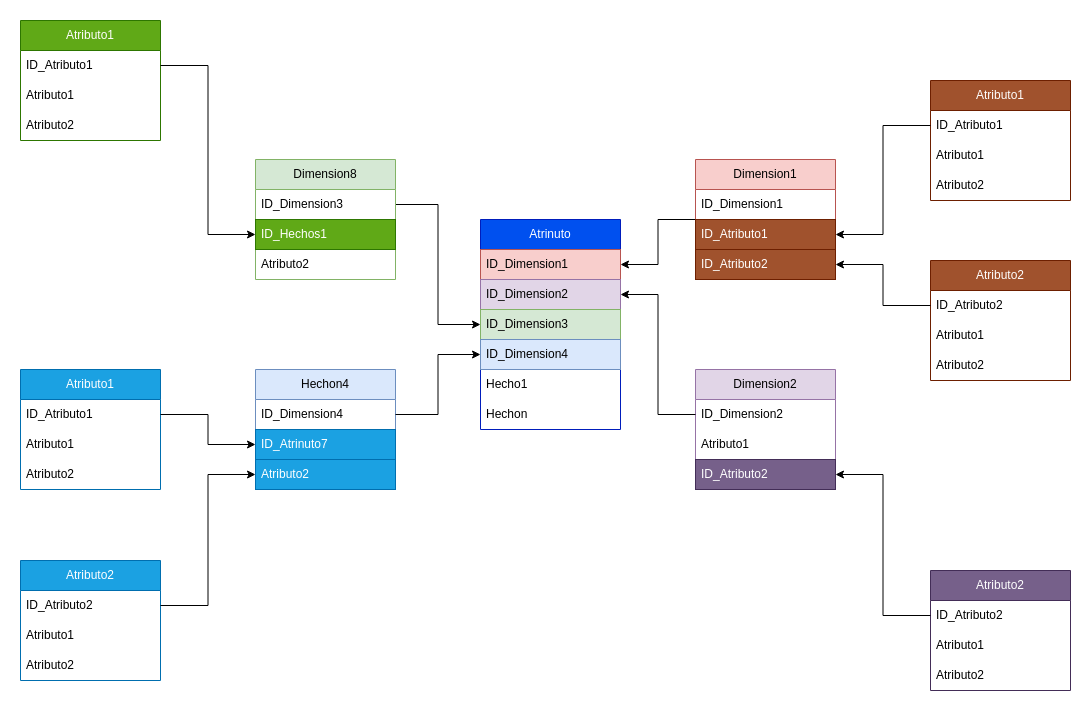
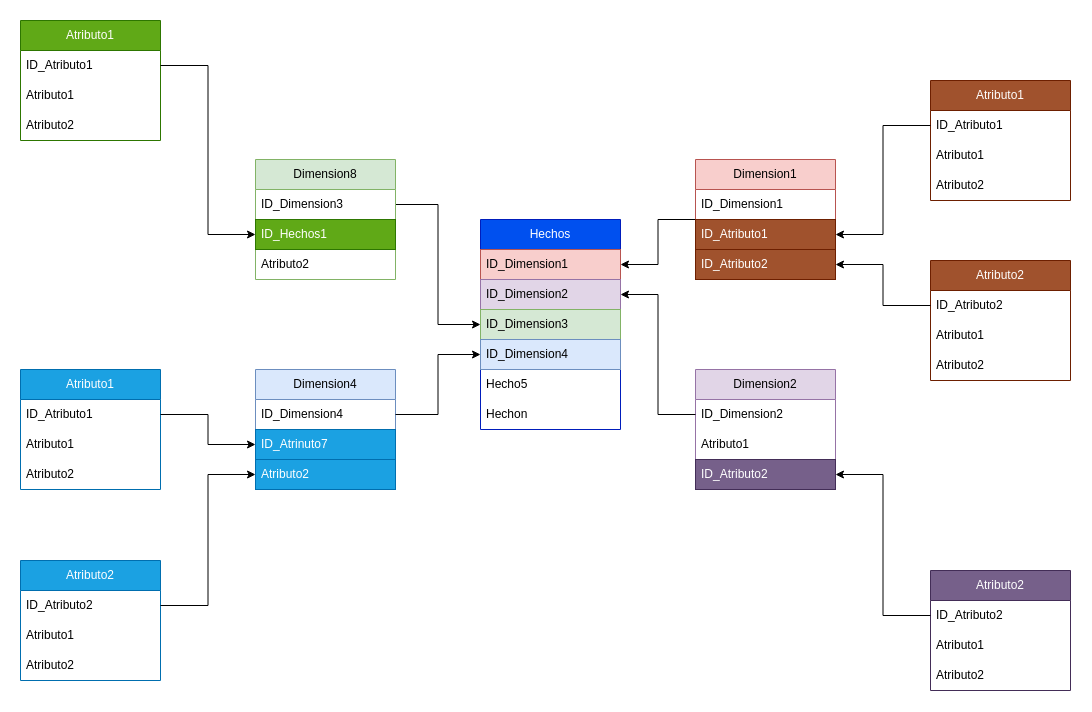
node "Atrinuto": label "Atrinuto" -> "Hechos"
node "Hechon4": label "Hechon4" -> "Dimension4"
node "Hecho1": label "Hecho1" -> "Hecho5"
